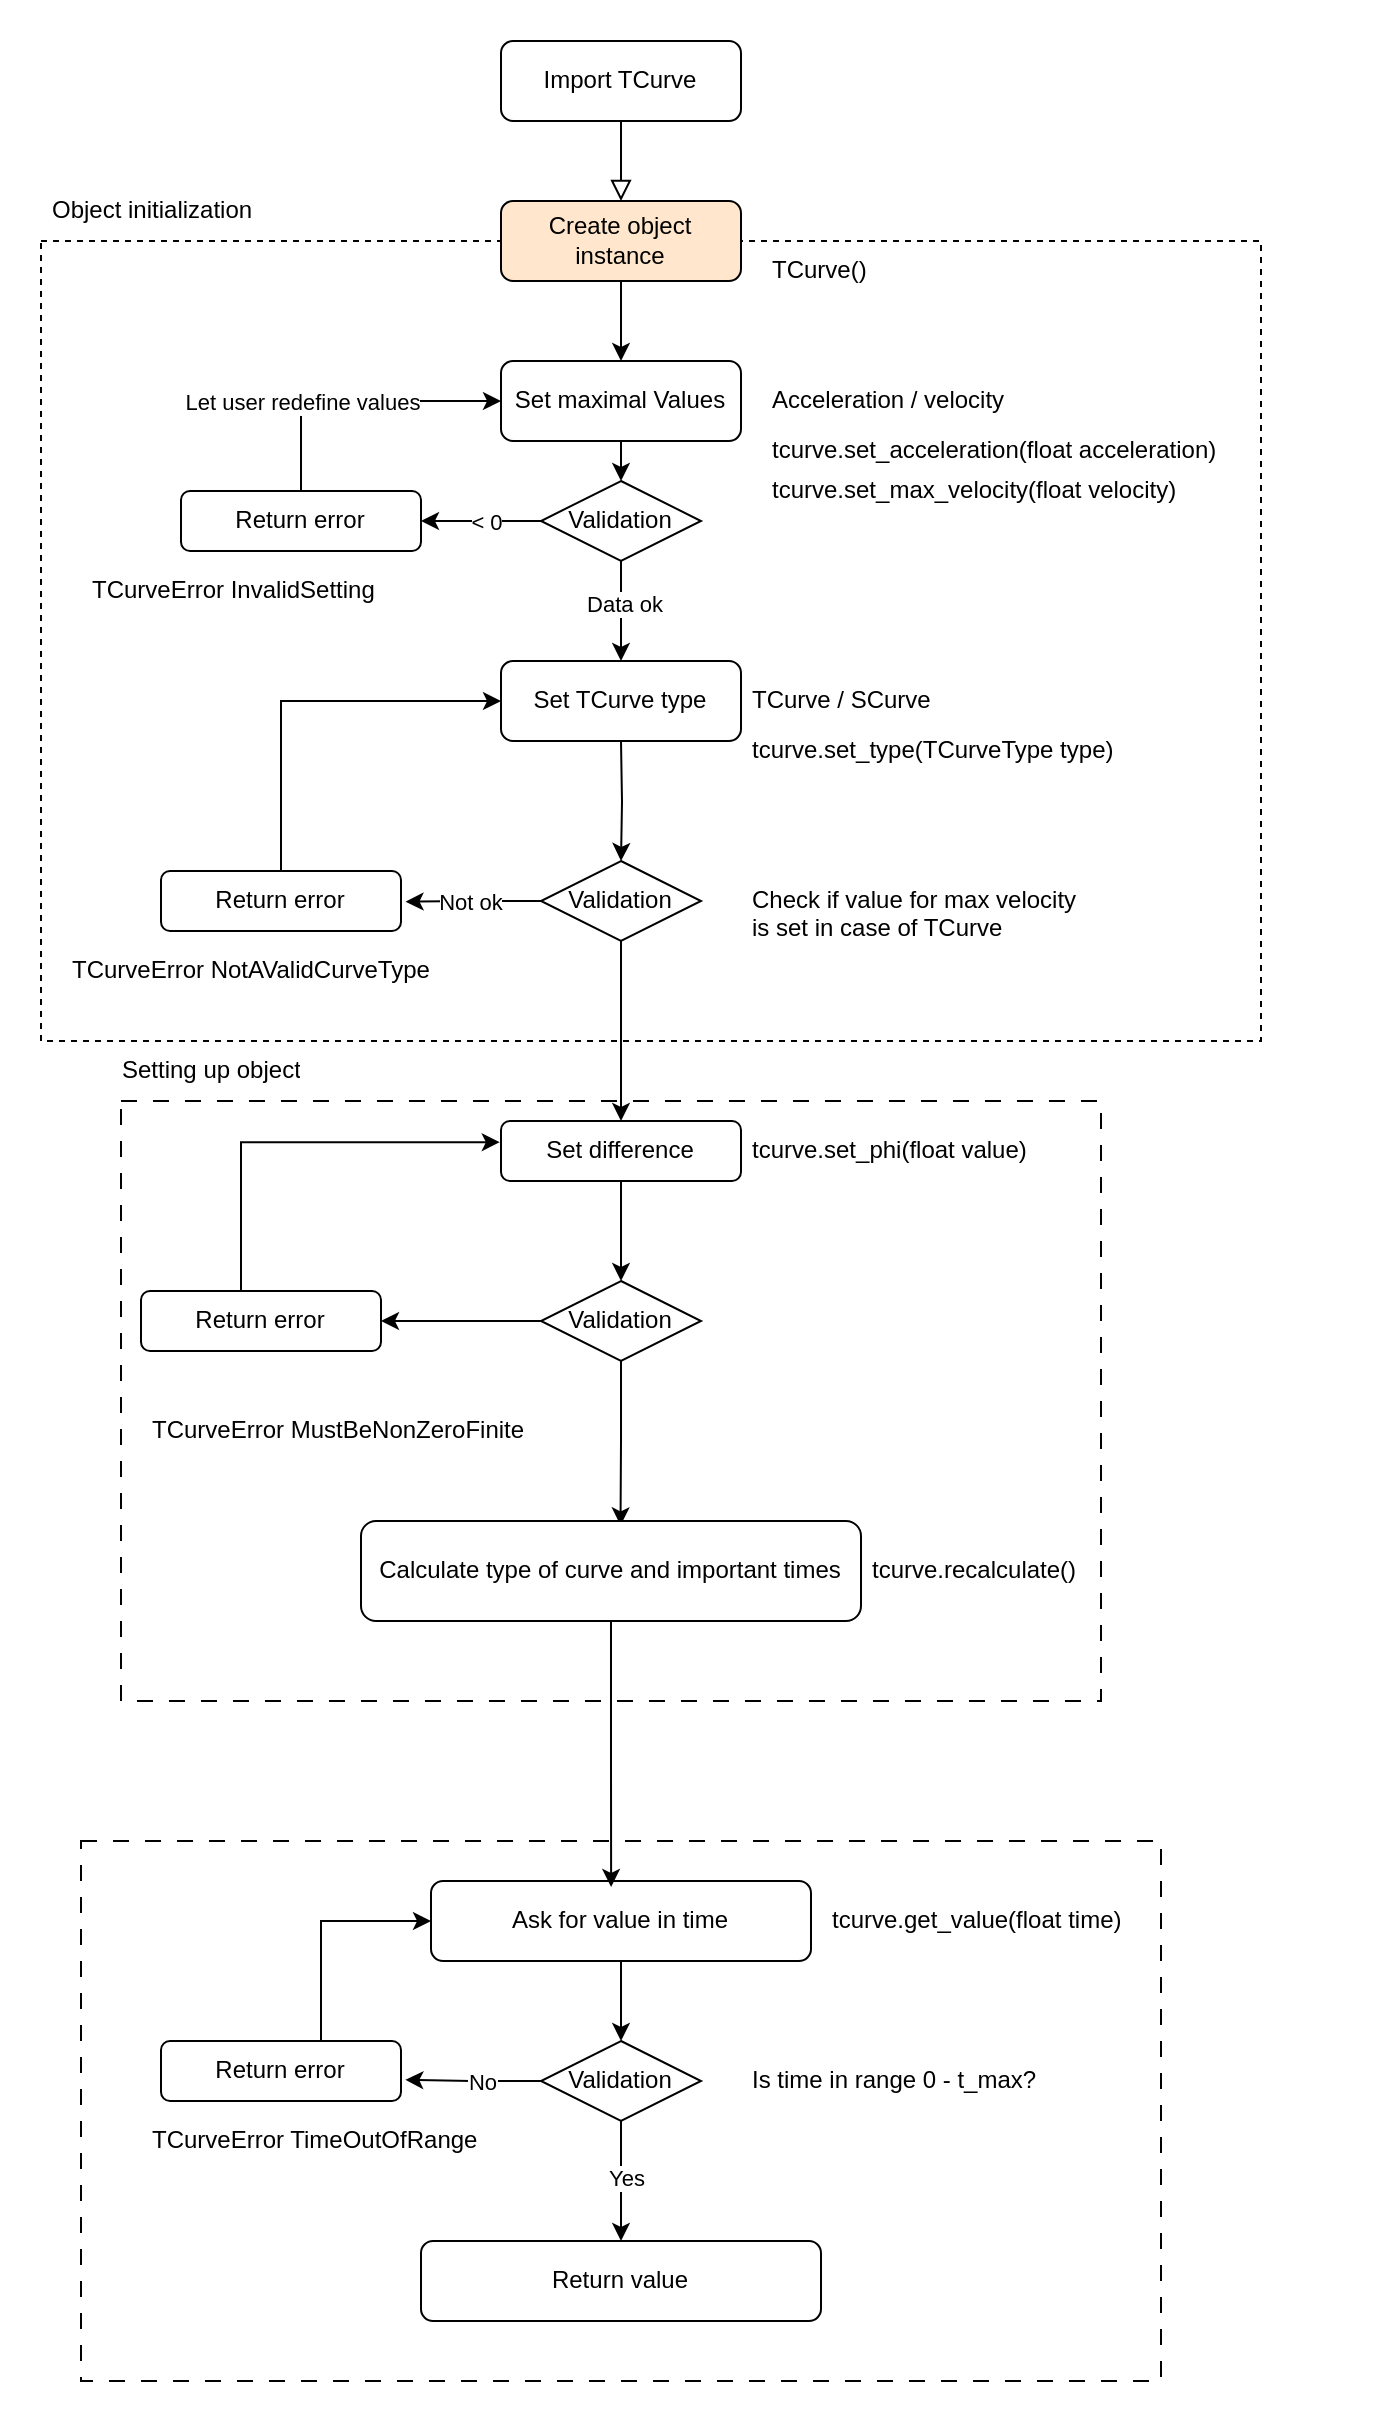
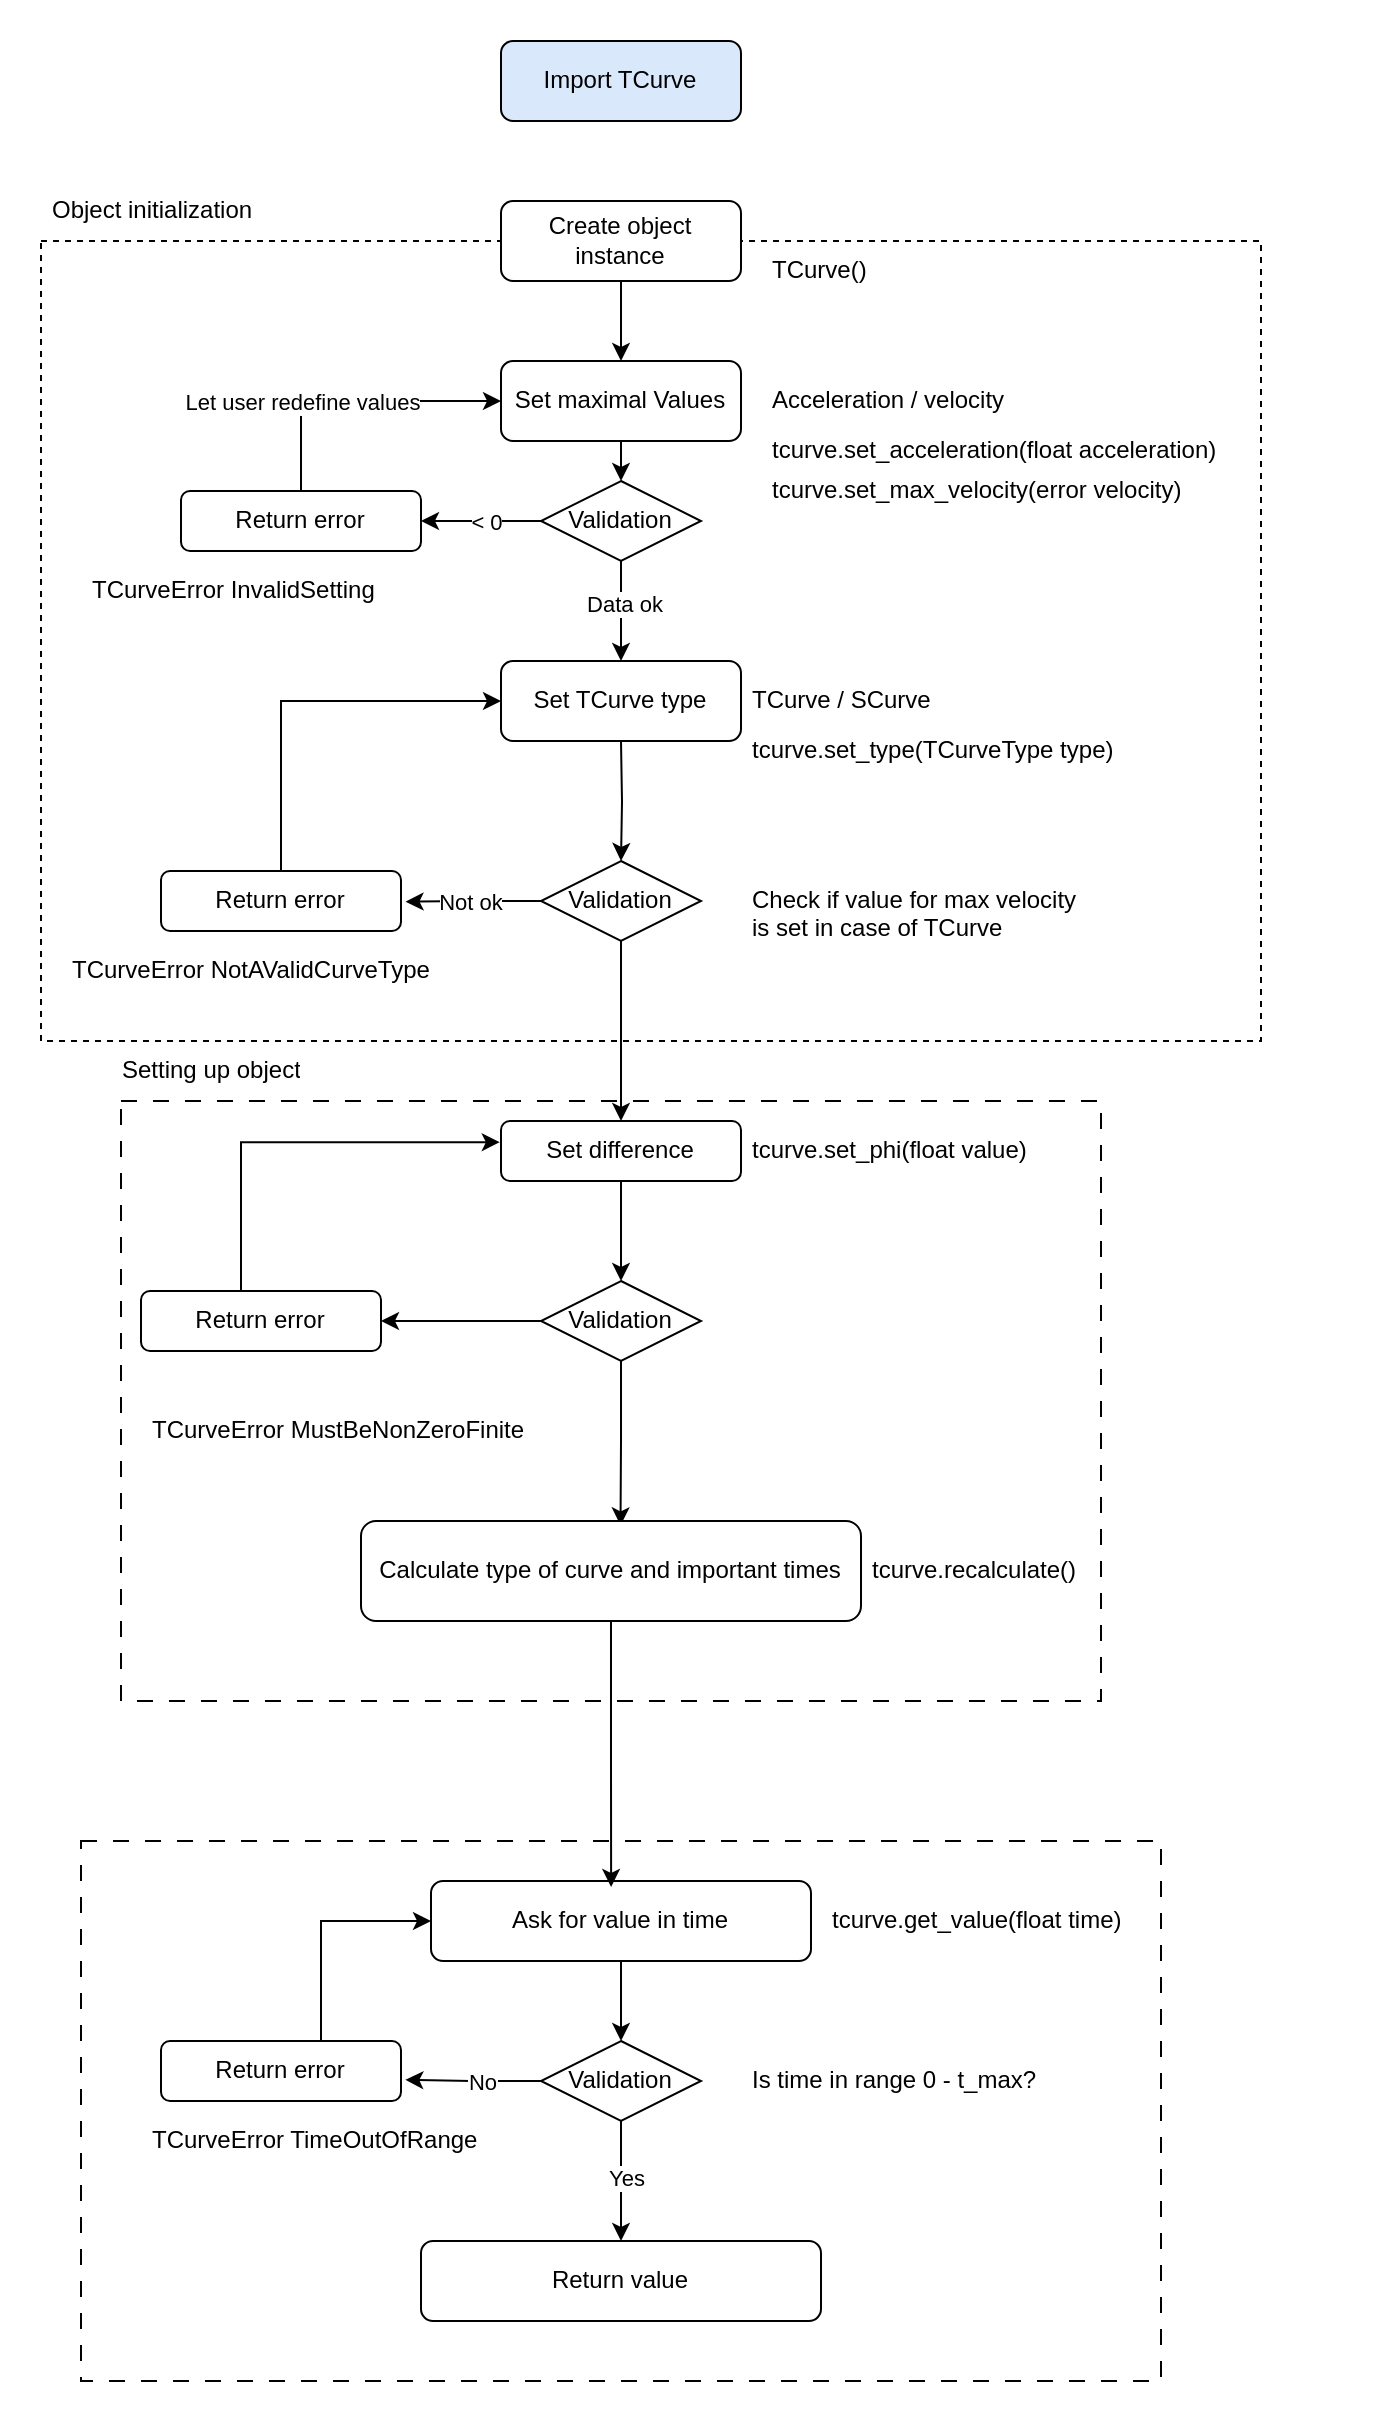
node "Import TCurve": fillcolor #ffffff -> #dae8fc
edge "Import TCurve" -> "Create object instance": removed
node "Create object instance": fillcolor #ffe6cc -> #ffffff
node "tcurve.set_max_velocity(float velocity)": label "tcurve.set_max_velocity(float velocity)" -> "tcurve.set_max_velocity(error velocity)"
